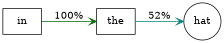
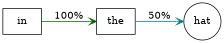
edge "the" -> "hat": label "52%" -> "50%"
